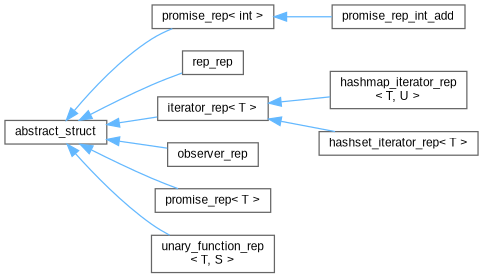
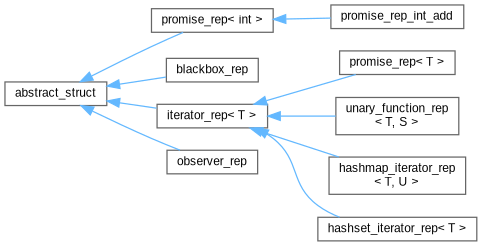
node "rep_rep": label "rep_rep" -> "blackbox_rep"
edge "promise_rep< T >" -> "abstract_struct": now "promise_rep< T >" -> "iterator_rep< T >"
edge "unary_function_rep < T, S >" -> "abstract_struct": now "unary_function_rep < T, S >" -> "iterator_rep< T >"
